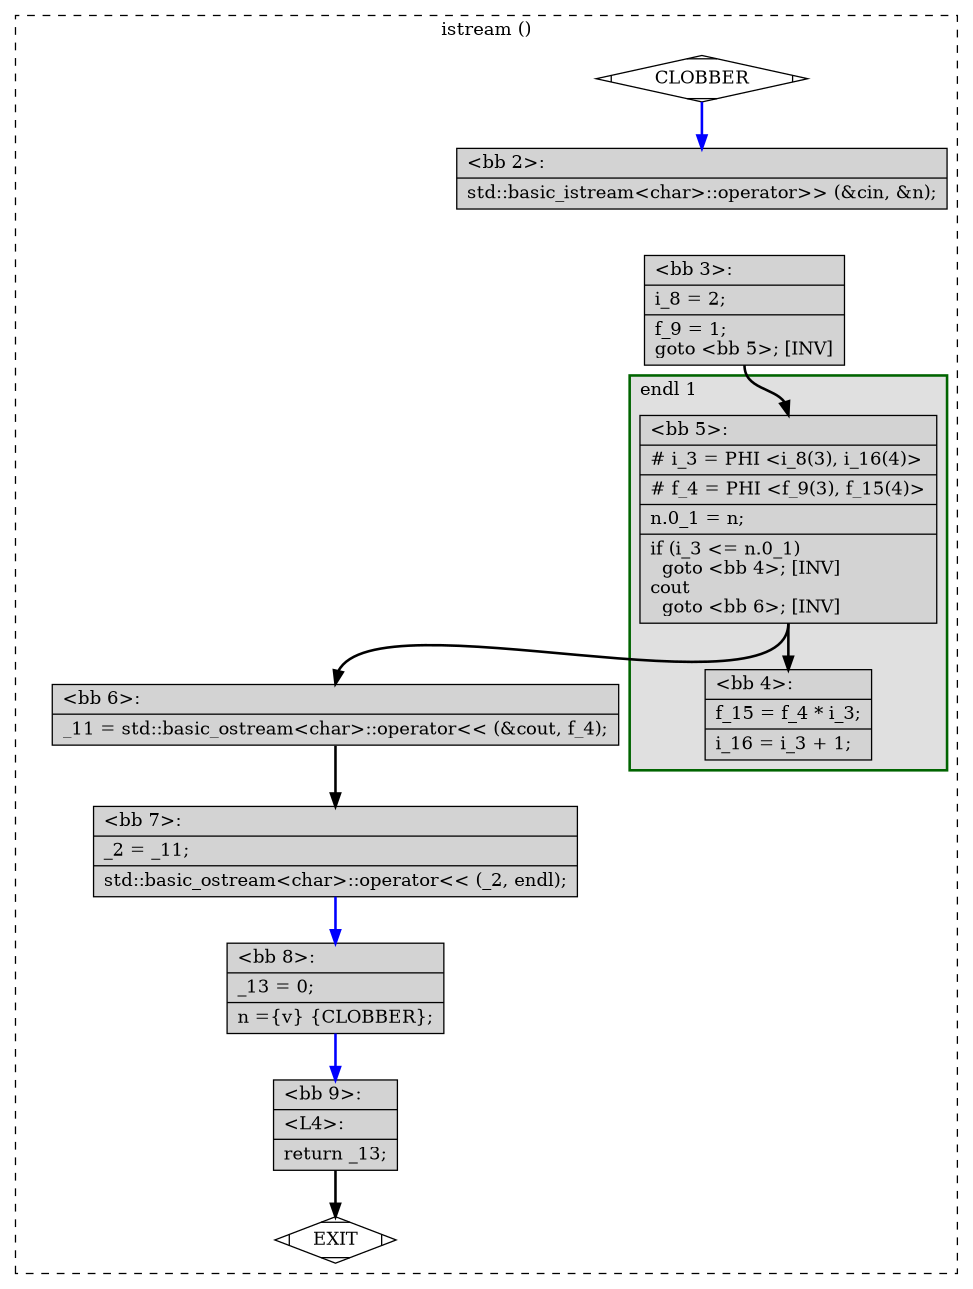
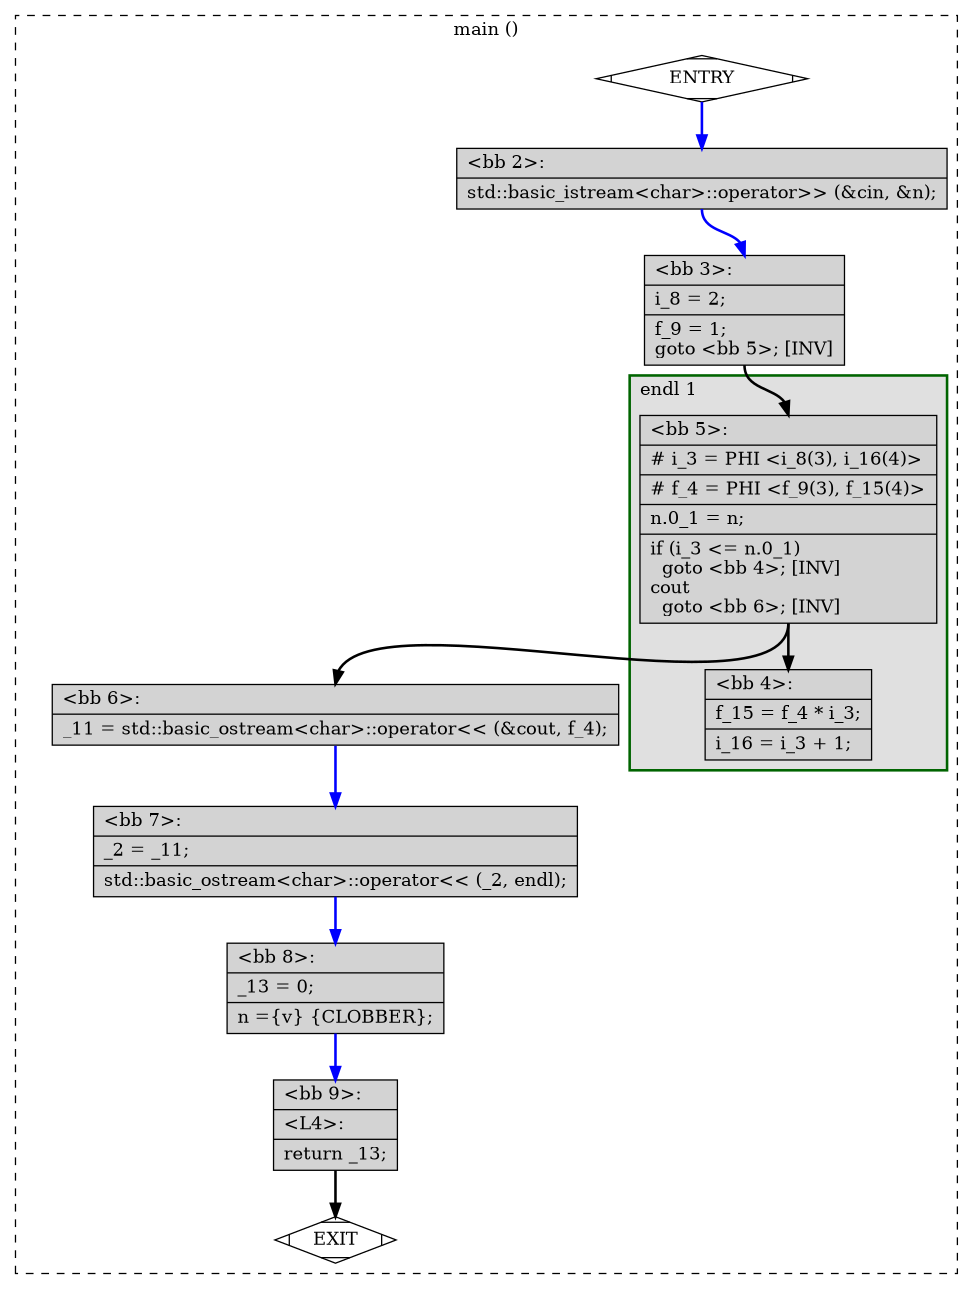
cluster "istream ()": label "istream ()" -> "main ()"
node "CLOBBER": label "CLOBBER" -> "ENTRY"
edge "<bb 2>:" -> "<bb 3>:": added
edge "<bb 6>:" -> "<bb 7>:": color black -> blue
